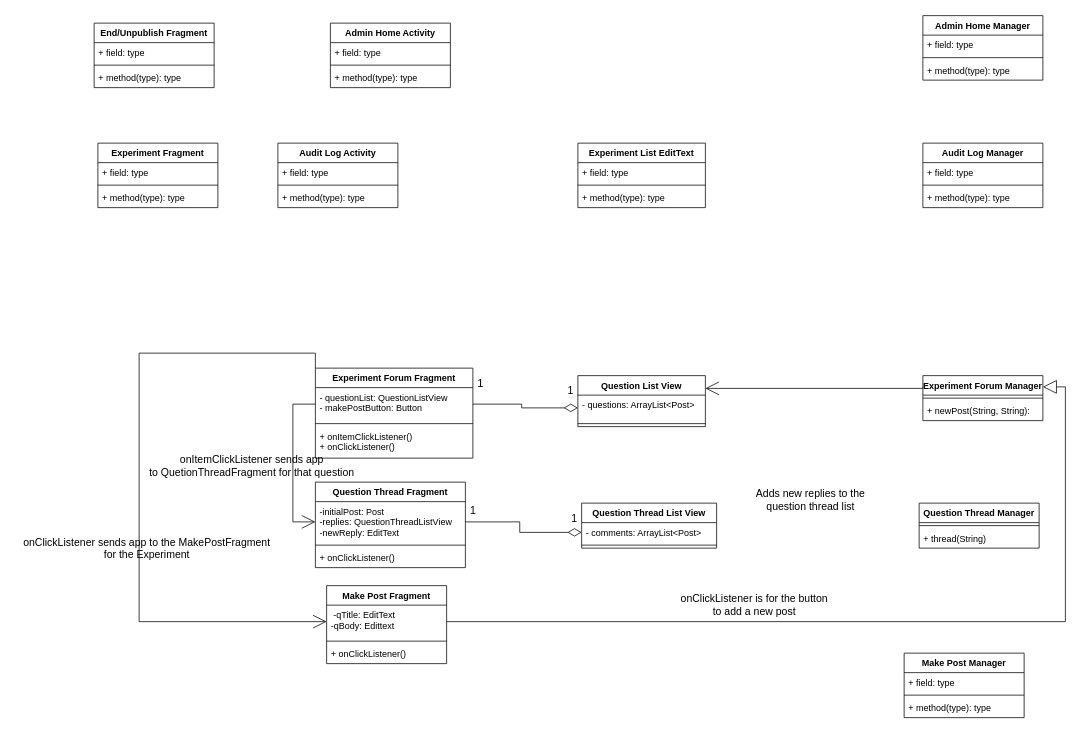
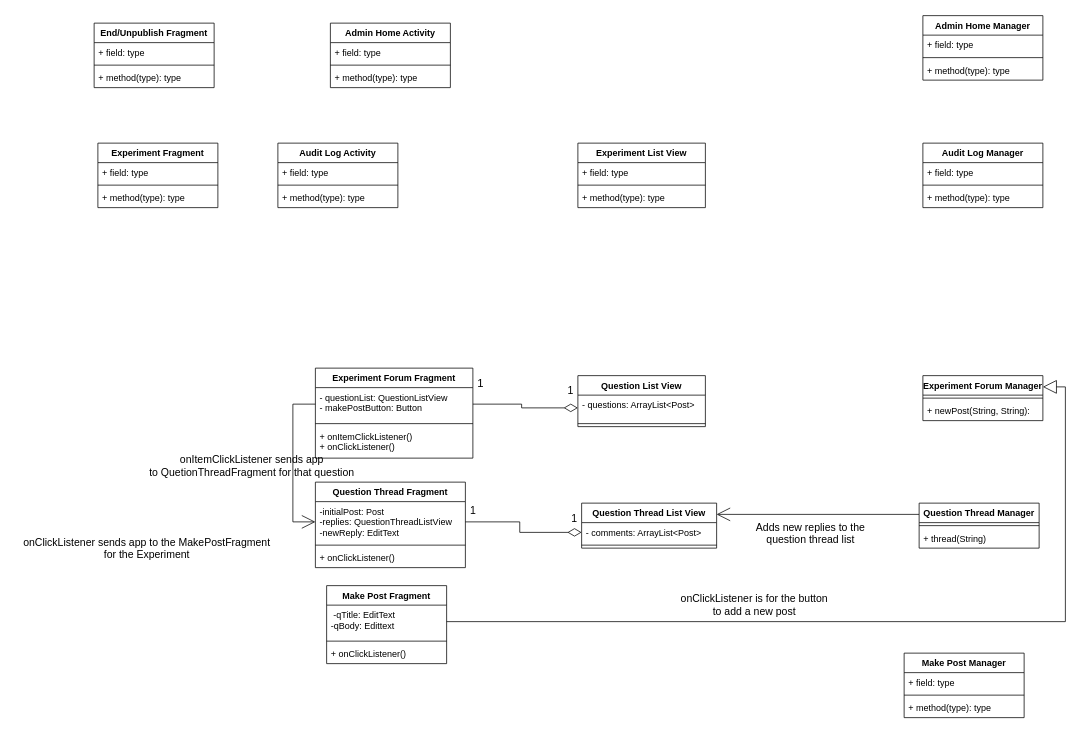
node "Experiment List EditText": label "Experiment List EditText" -> "Experiment List View"
edge "Experiment Forum Manager" -> "Question List View": removed
edge "Experiment Forum Fragment" -> "-qTitle: EditText -qBody: Edittext": removed
node "Adds new replies to the question thread list": moved (810, 499) -> (810, 533)
edge "Question Thread Manager" -> "Question Thread List View": added
